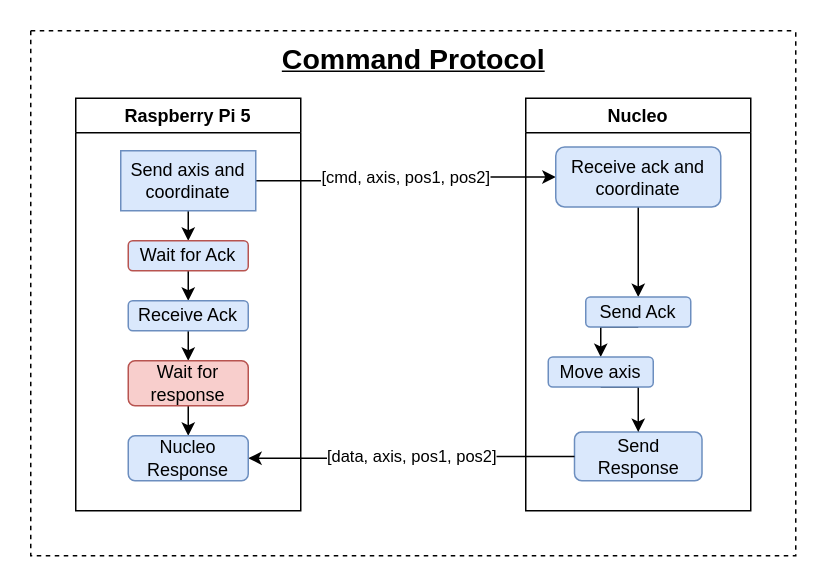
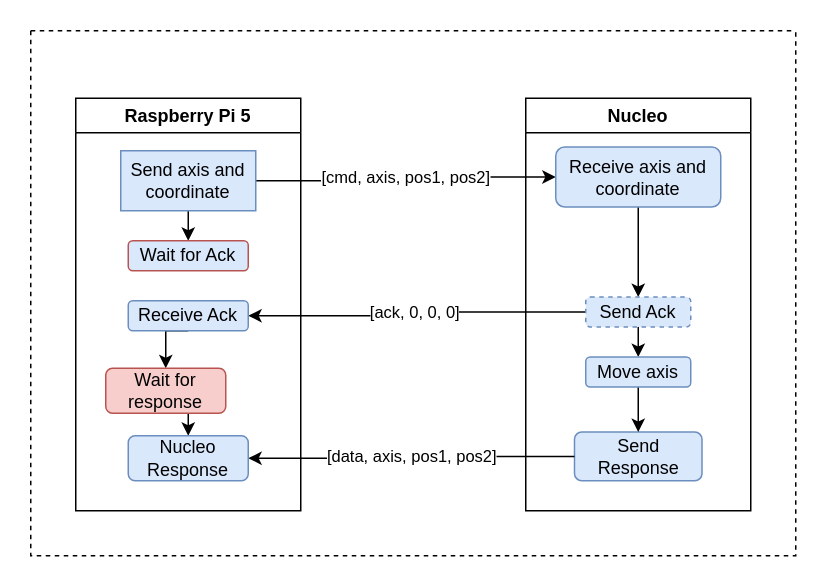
node "Command Protocol": removed
node "Receive ack and coordinate": label "Receive ack and coordinate" -> "Receive axis and coordinate"
edge "Wait for Ack" -> "Receive Ack": removed
node "Send Ack": style solid -> dashed
edge "Send Ack" -> "Receive Ack": added, label "[ack, 0, 0, 0]"
node "Move axis": moved (601, 372) -> (638, 372)
node "Wait for response": moved (188, 383) -> (166, 391)
